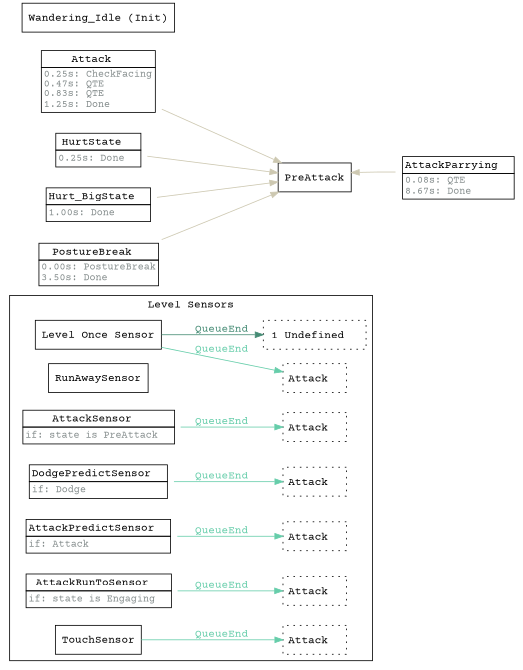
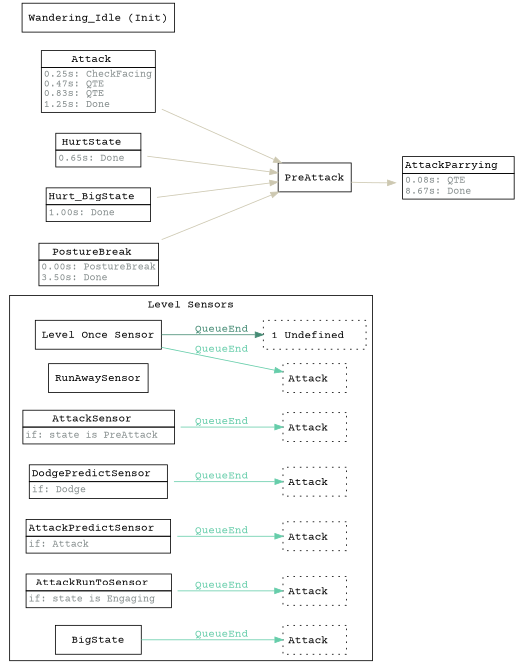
node "HurtState": text "0.25s: Done" -> "0.65s: Done"
edge "AttackParrying" -> "PreAttack": reversed
node "TouchSensor": label "TouchSensor" -> "BigState"
